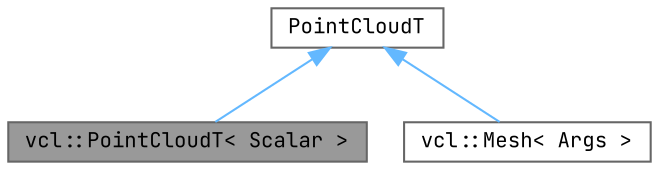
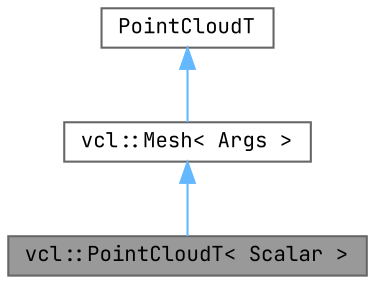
edge "vcl::PointCloudT< Scalar >" -> "PointCloudT": now "vcl::PointCloudT< Scalar >" -> "vcl::Mesh< Args >"
